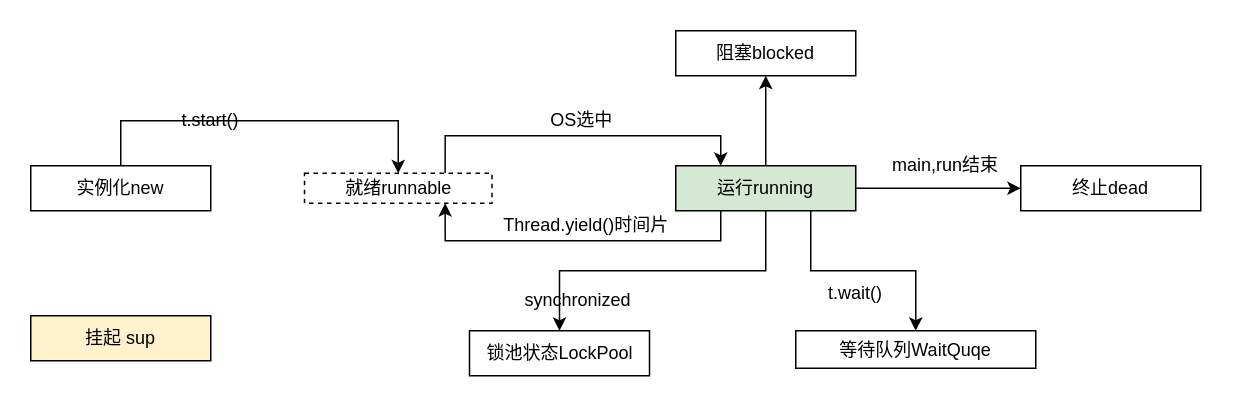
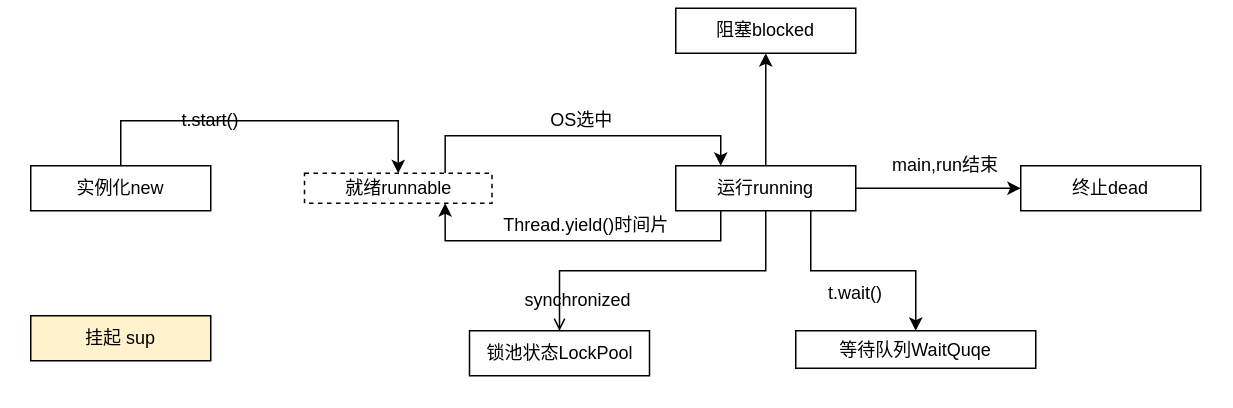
node "阻塞blocked": moved (766, 53) -> (766, 31)
node "运行running": fillcolor #d5e8d4 -> #ffffff
edge "运行running" -> "锁池状态LockPool": arrowhead classic -> open
